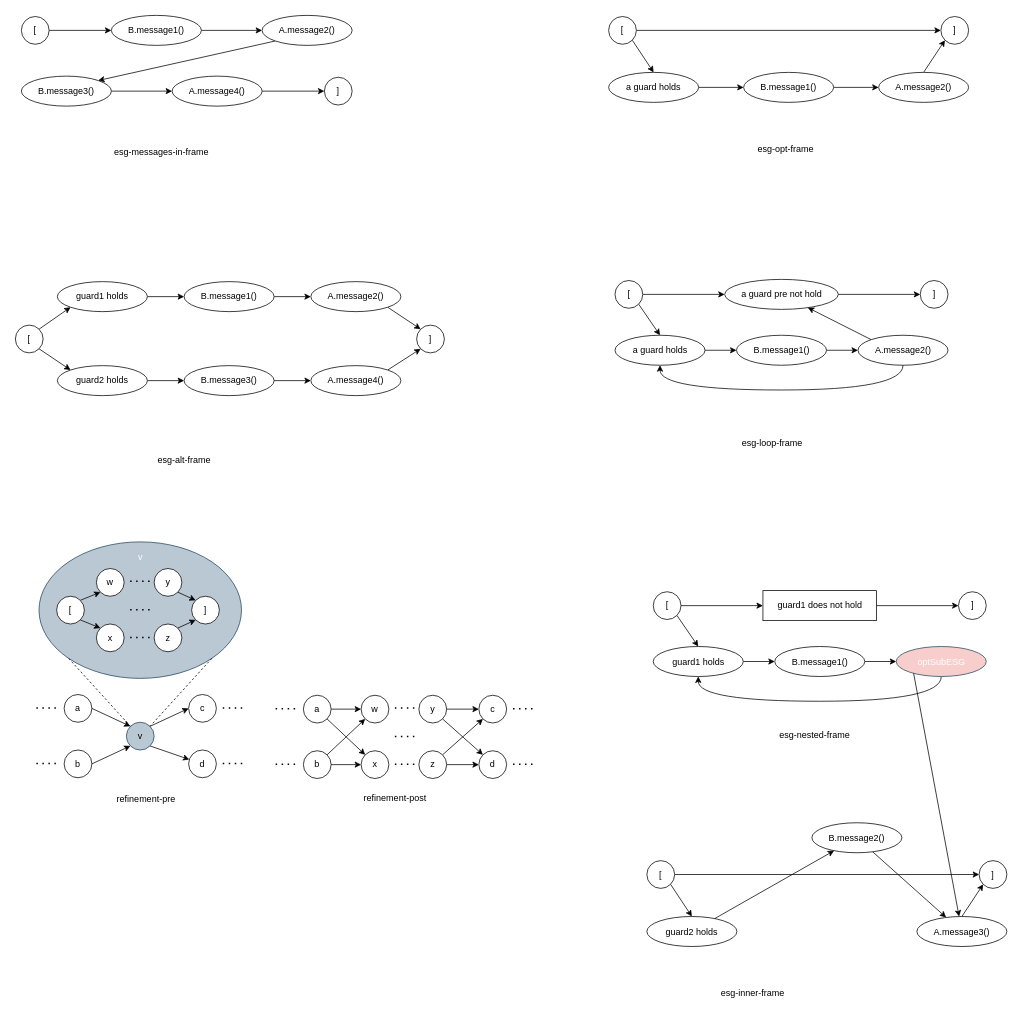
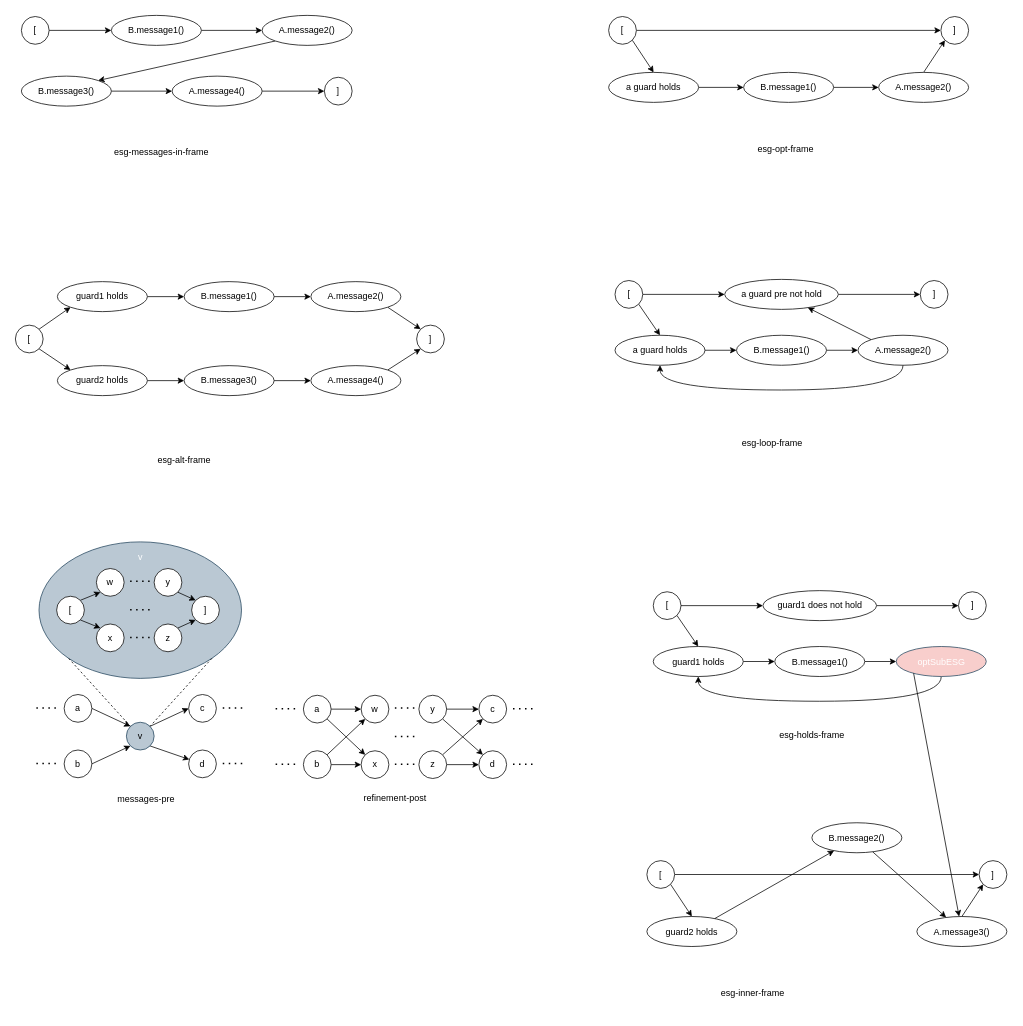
node "guard1 does not hold": shape rectangle -> ellipse
node "esg-nested-frame": label "esg-nested-frame" -> "esg-holds-frame"
node "refinement-pre": label "refinement-pre" -> "messages-pre"
